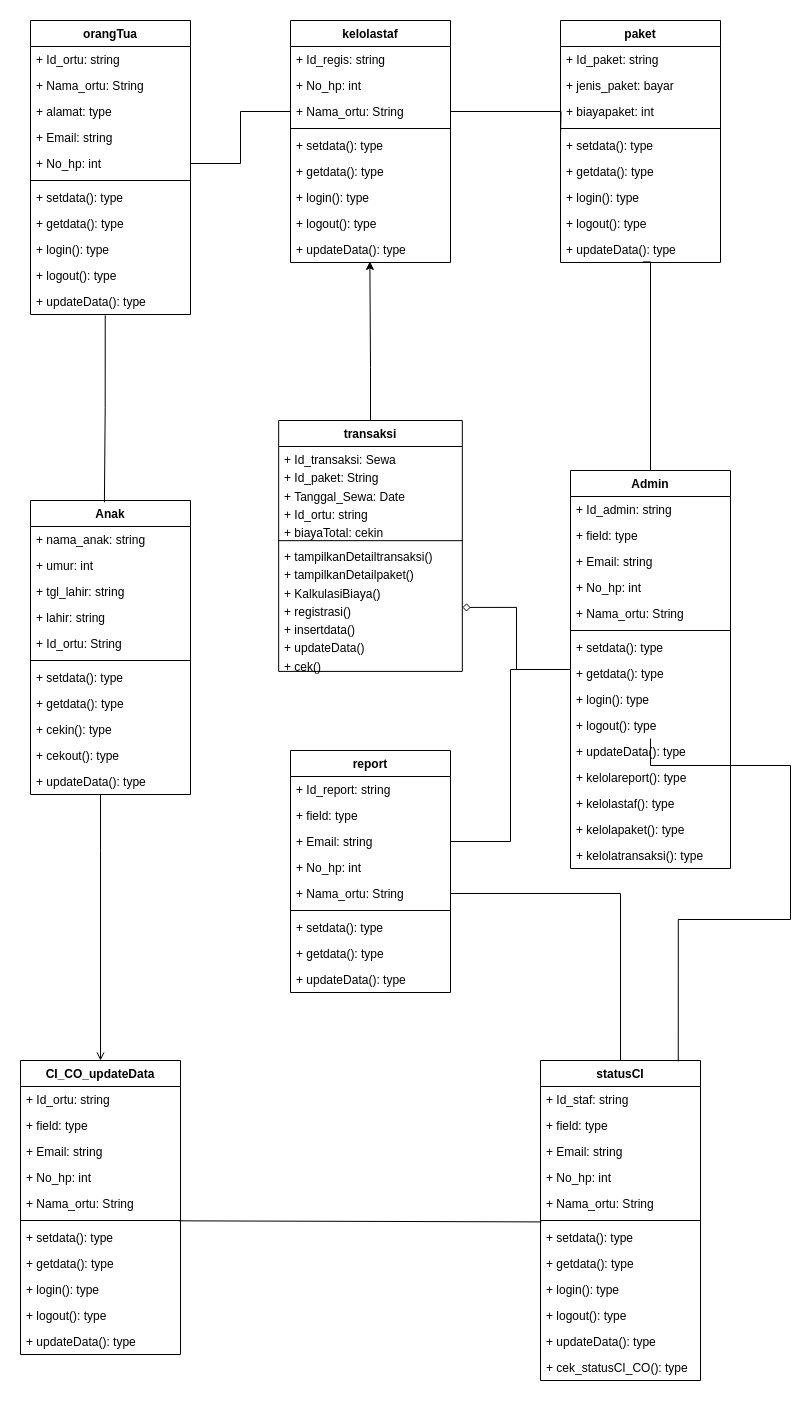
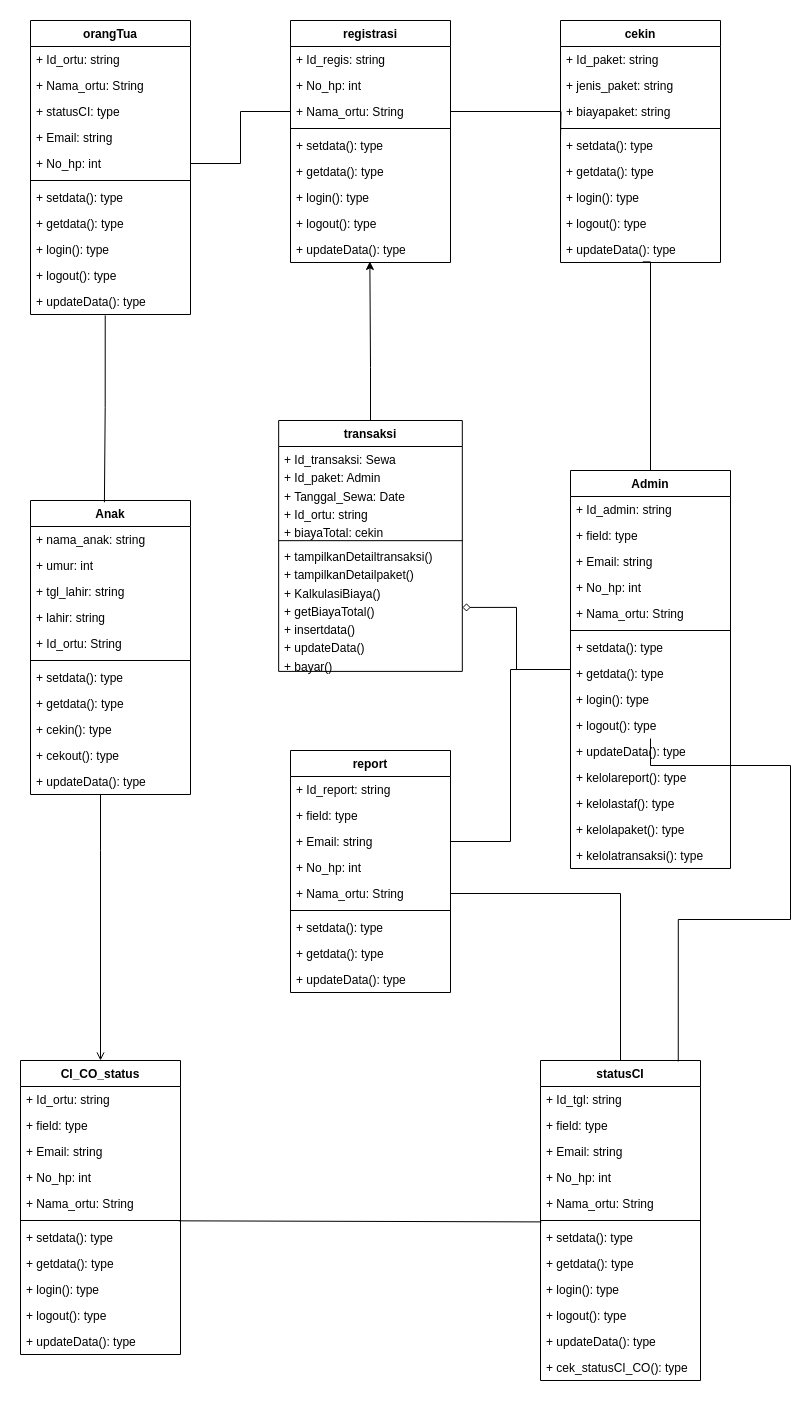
node "kelolastaf": label "kelolastaf" -> "registrasi"
node "paket": label "paket" -> "cekin"
node "+ jenis_paket: bayar": label "+ jenis_paket: bayar" -> "+ jenis_paket: string"
node "+ alamat: type": label "+ alamat: type" -> "+ statusCI: type"
node "+ biayapaket: int": label "+ biayapaket: int" -> "+ biayapaket: string"
node "+ Id_paket: String": label "+ Id_paket: String" -> "+ Id_paket: Admin"
node "+ registrasi()": label "+ registrasi()" -> "+ getBiayaTotal()"
node "+ cek()": label "+ cek()" -> "+ bayar()"
node "CI_CO_updateData": label "CI_CO_updateData" -> "CI_CO_status"
node "+ Id_staf: string": label "+ Id_staf: string" -> "+ Id_tgl: string"
